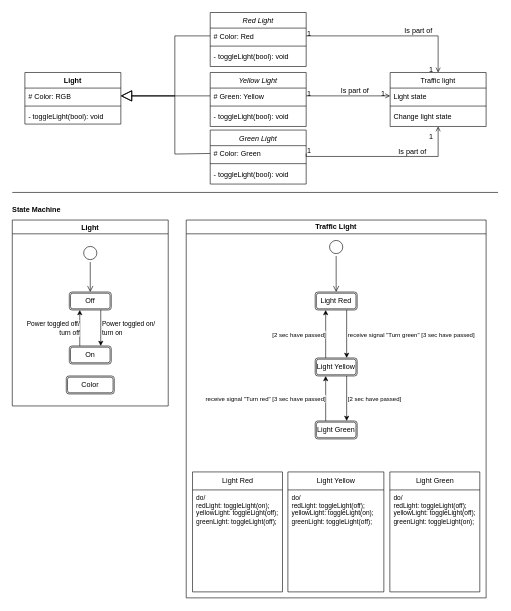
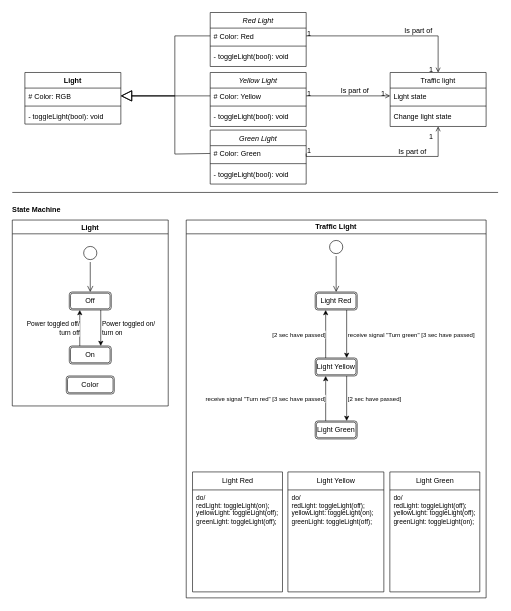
node "# Green: Yellow": label "# Green: Yellow" -> "# Color: Yellow"
